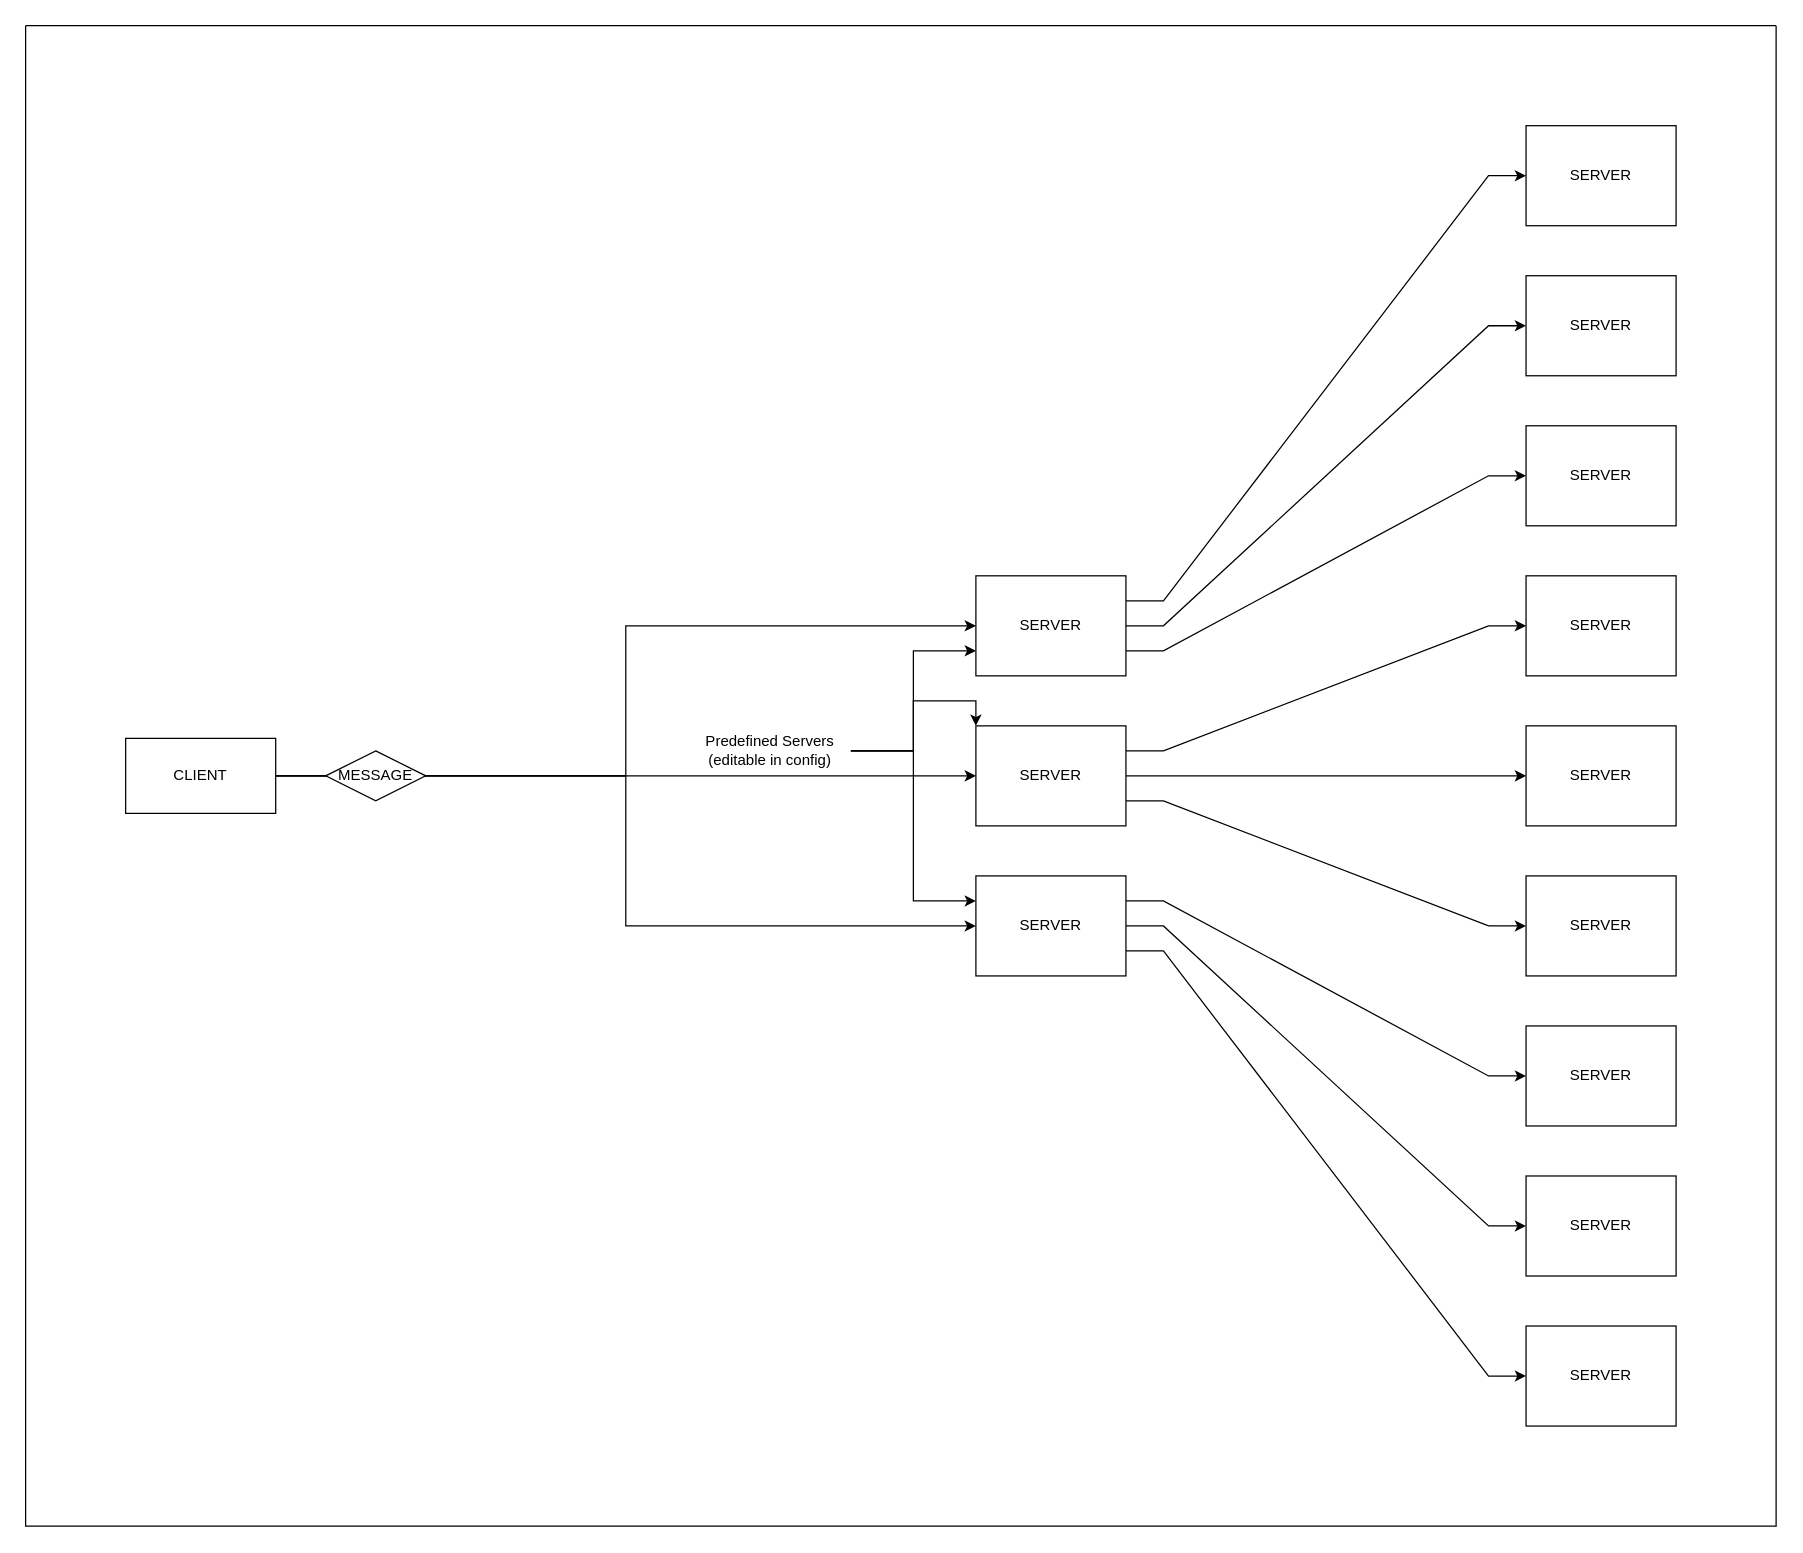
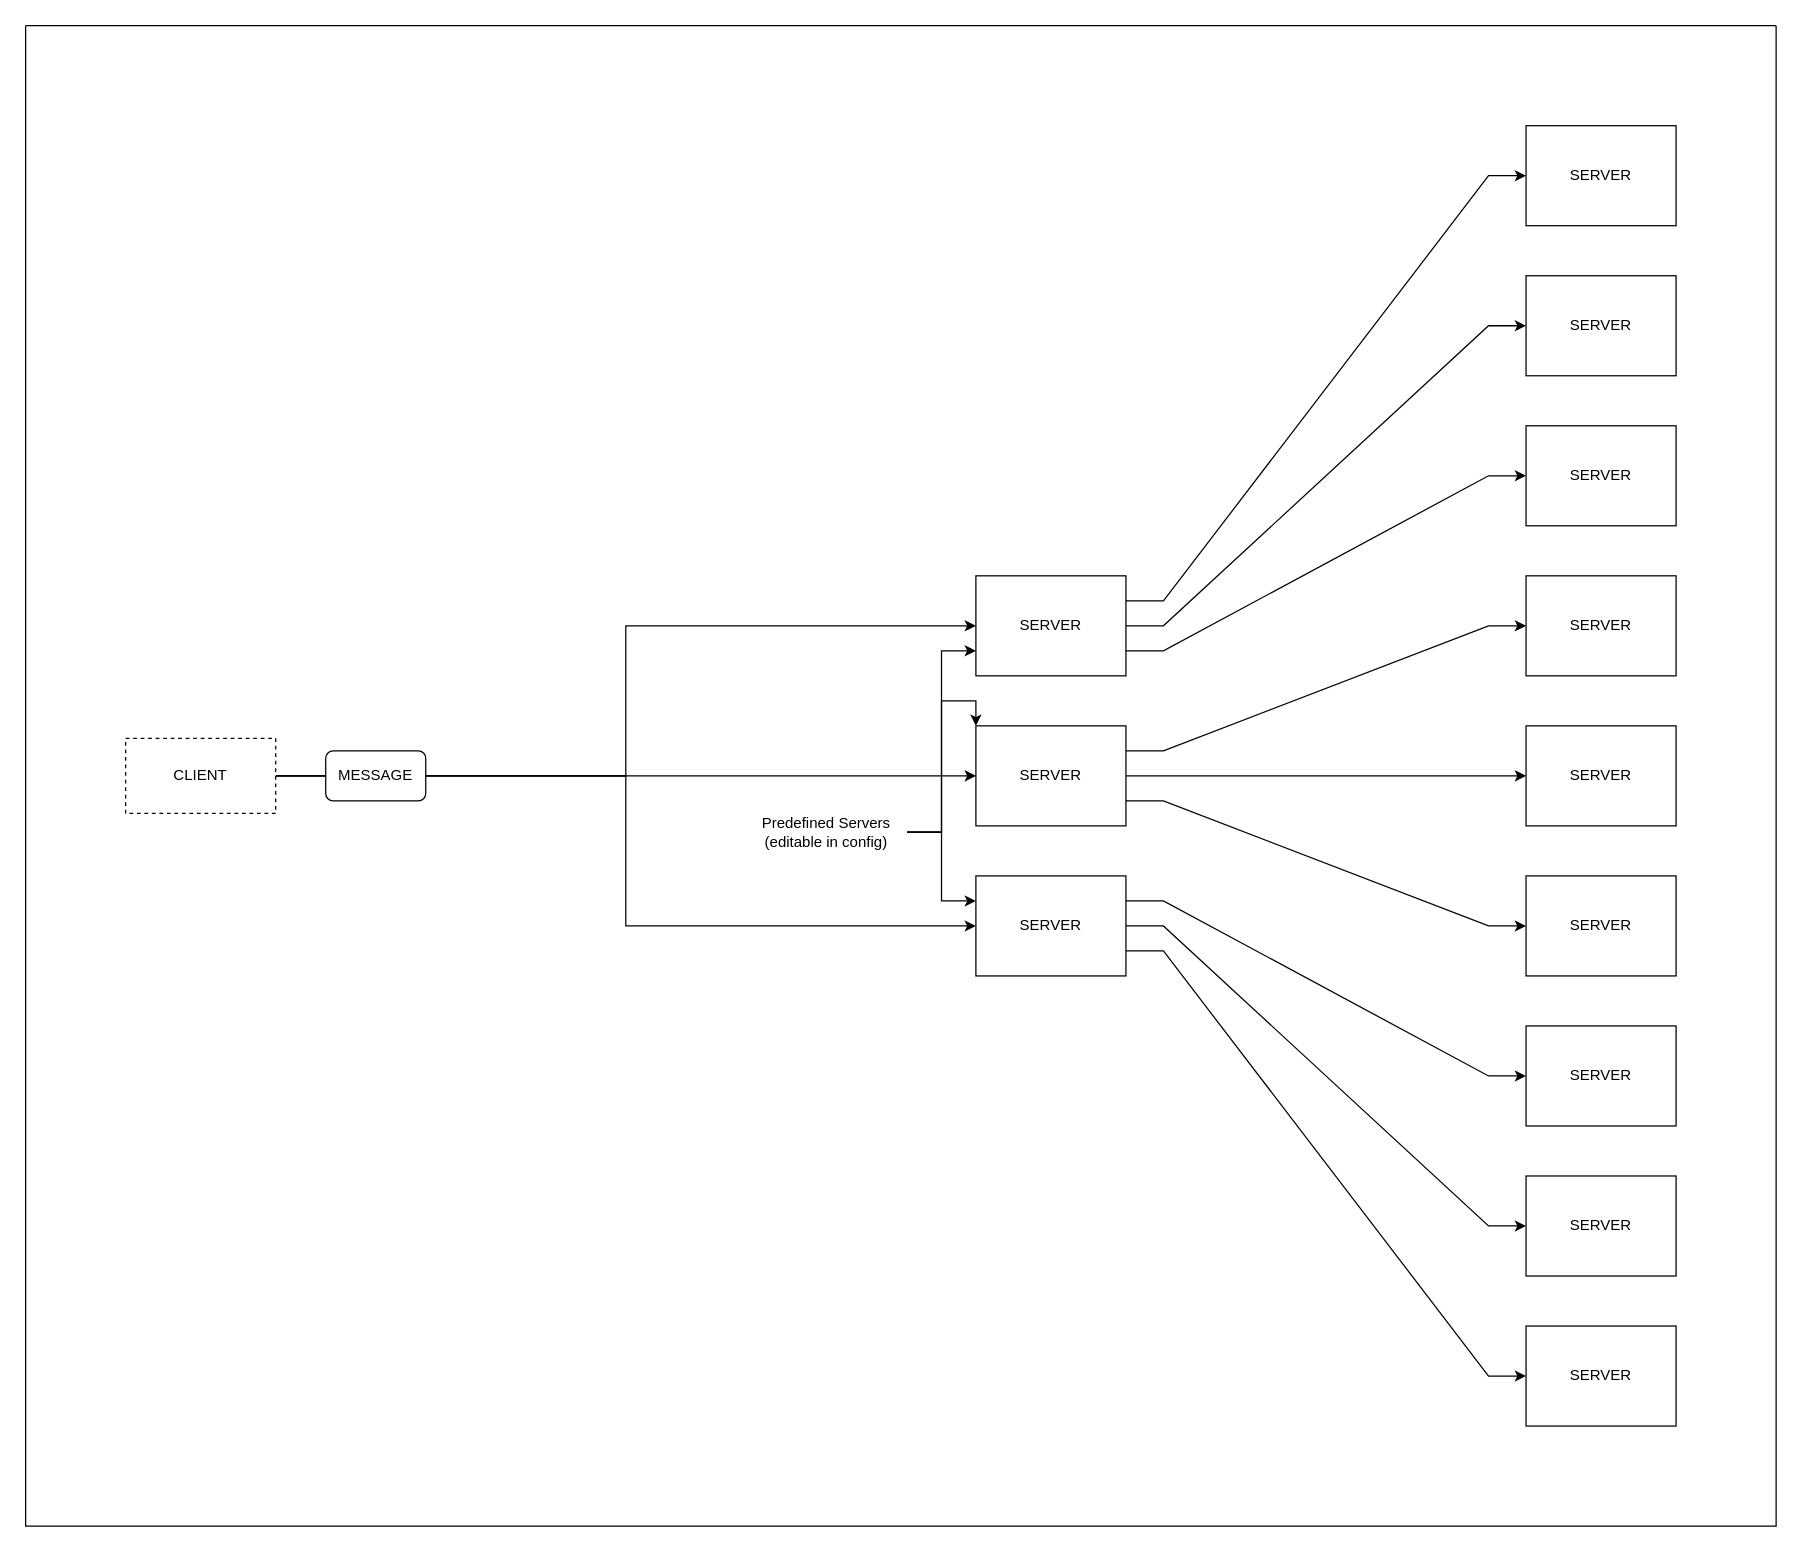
node "Predefined Servers (editable in config)": moved (769, 751) -> (826, 832)
node "CLIENT": style solid -> dashed
node "MESSAGE": shape diamond -> rounded rectangle
